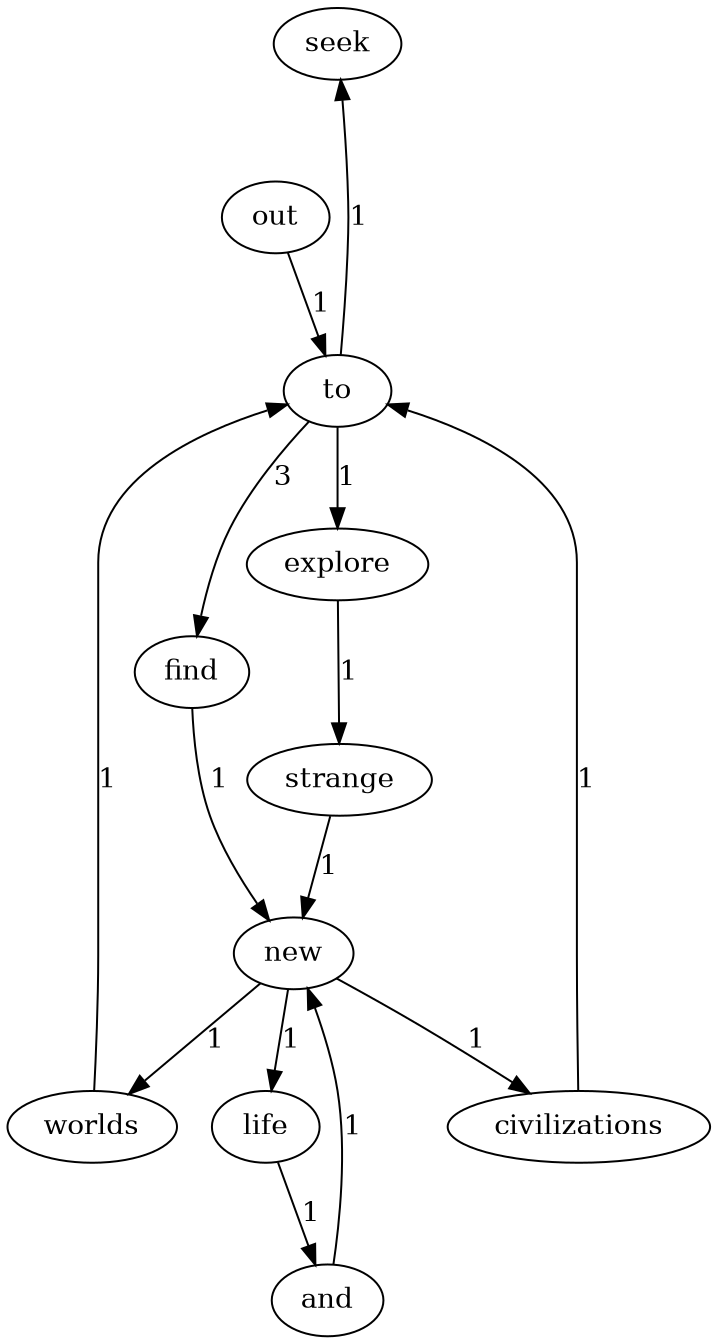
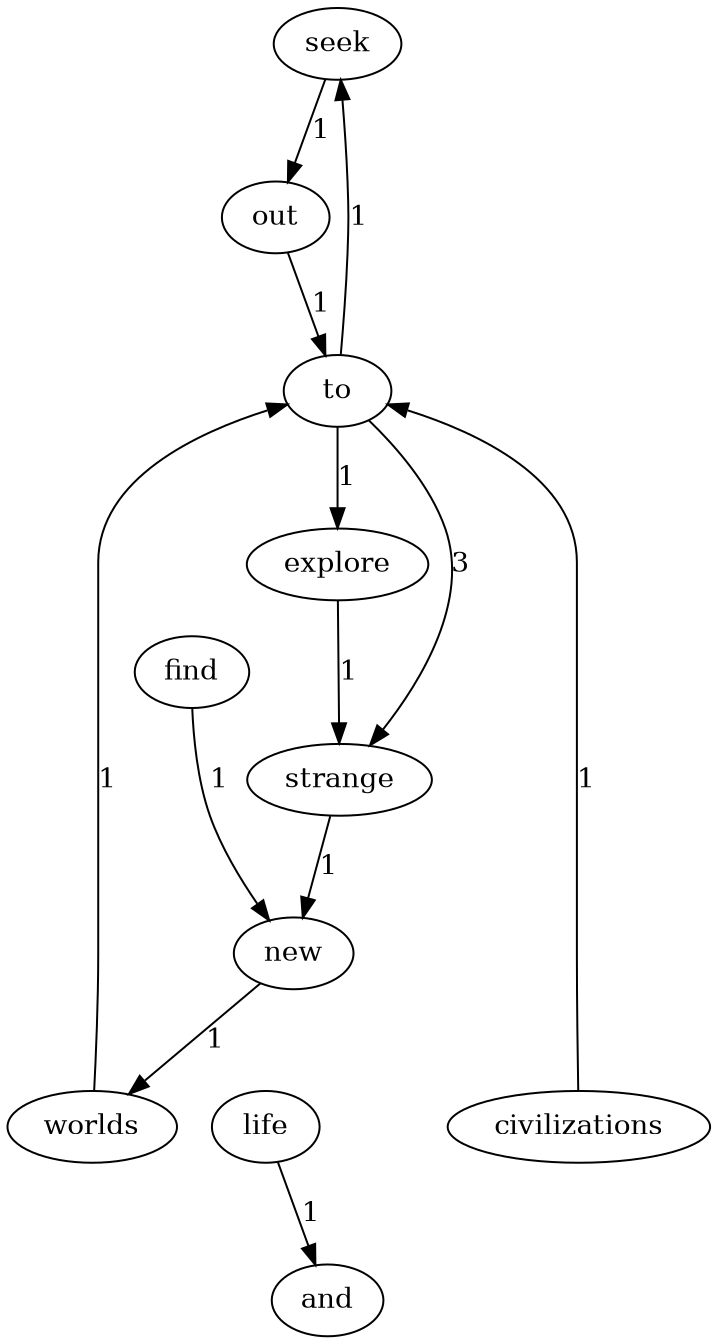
edge "seek" -> "out": added, label "1"
edge "to" -> "find": now "to" -> "strange"
edge "new" -> "civilizations": removed, label "1"
edge "new" -> "life": removed, label "1"
edge "and" -> "new": removed, label "1"
